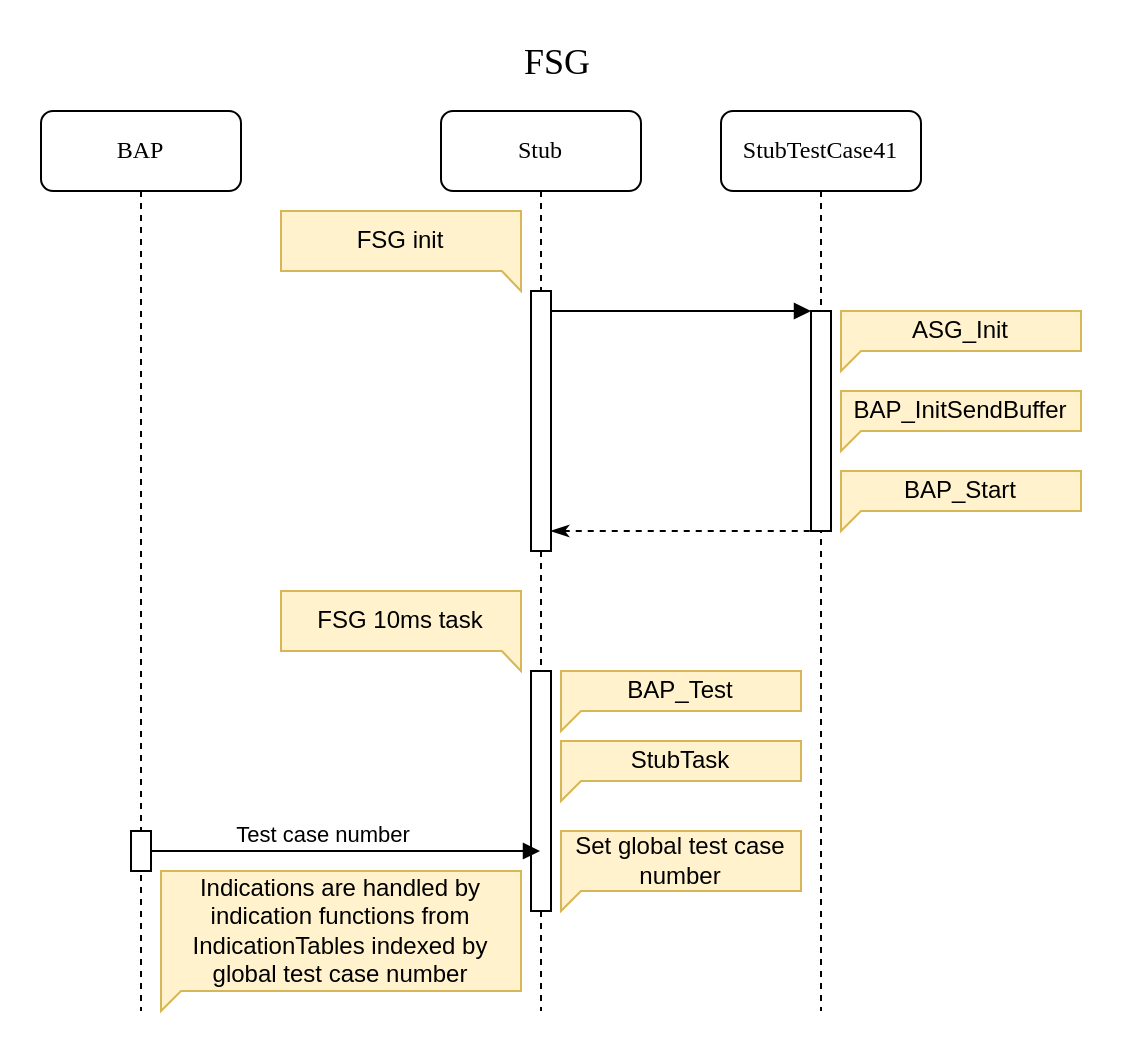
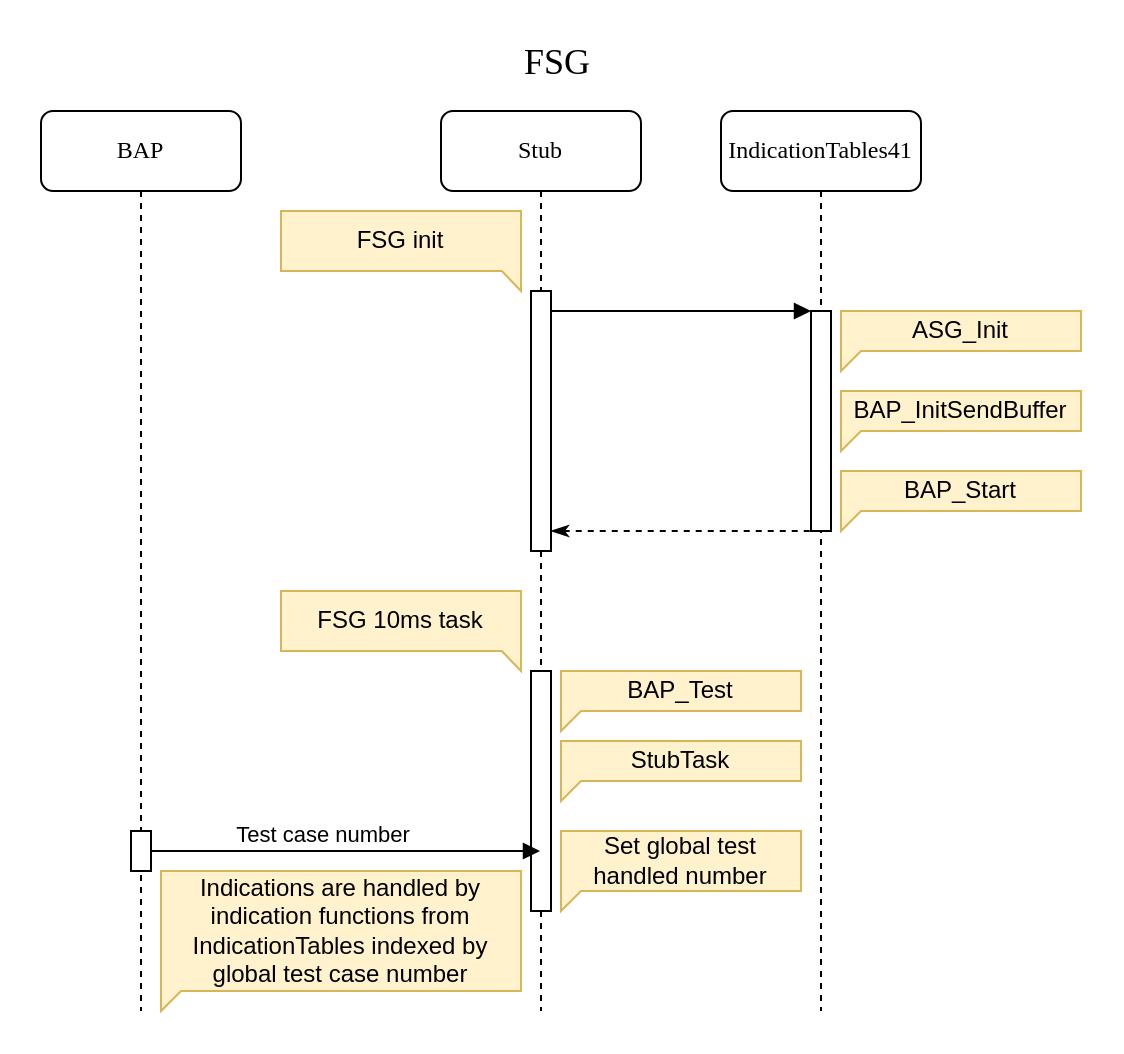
node "StubTestCase41": label "StubTestCase41" -> "IndicationTables41"
node "Set global test case number": label "Set global test case number" -> "Set global test handled number"
